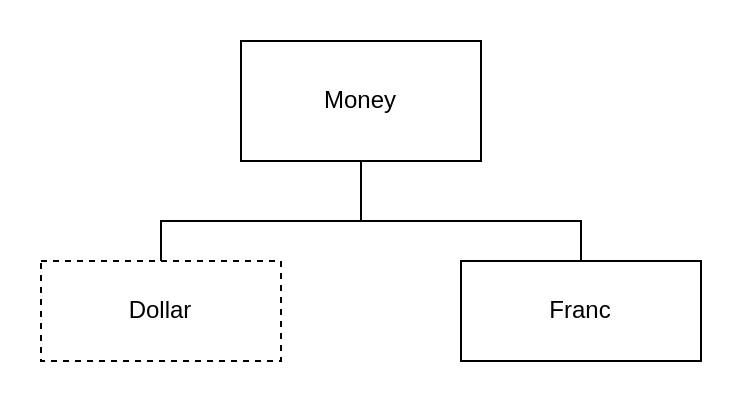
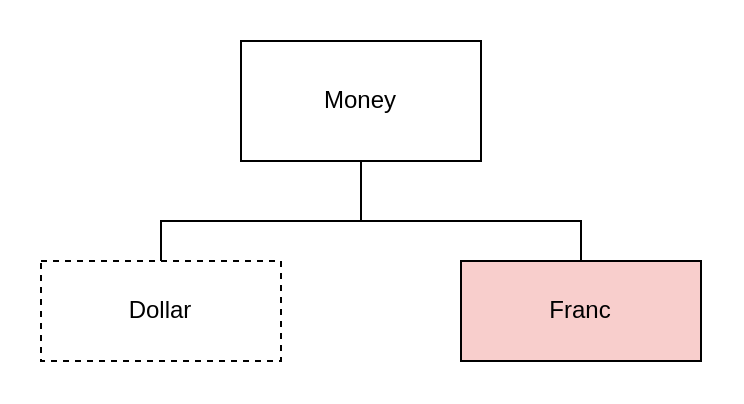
node "Franc": fillcolor #ffffff -> #f8cecc
